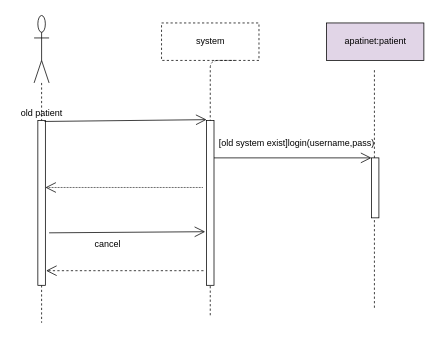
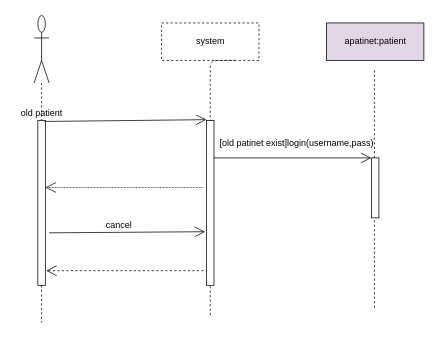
node "[old system exist]login(username,pass)": label "[old system exist]login(username,pass)" -> "[old patinet exist]login(username,pass)"
node "cancel": moved (108, 244) -> (119, 225)
